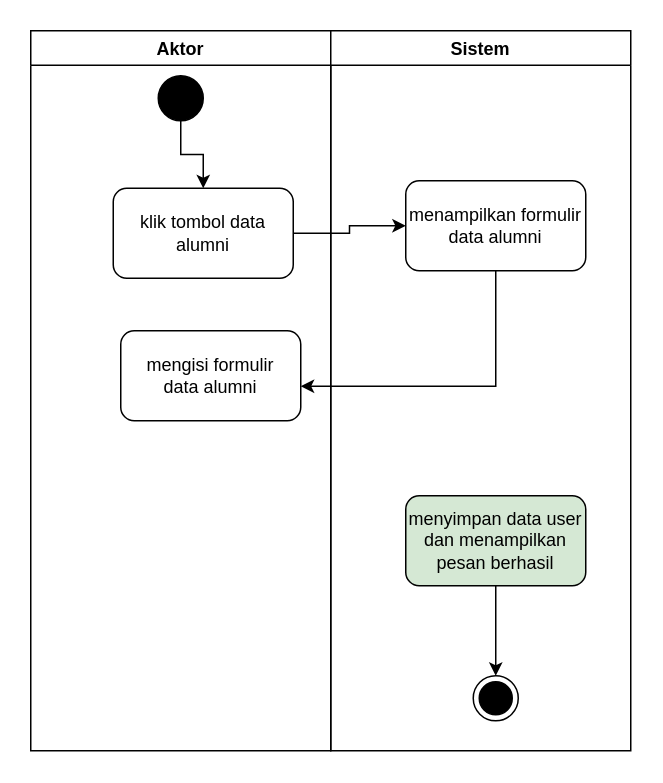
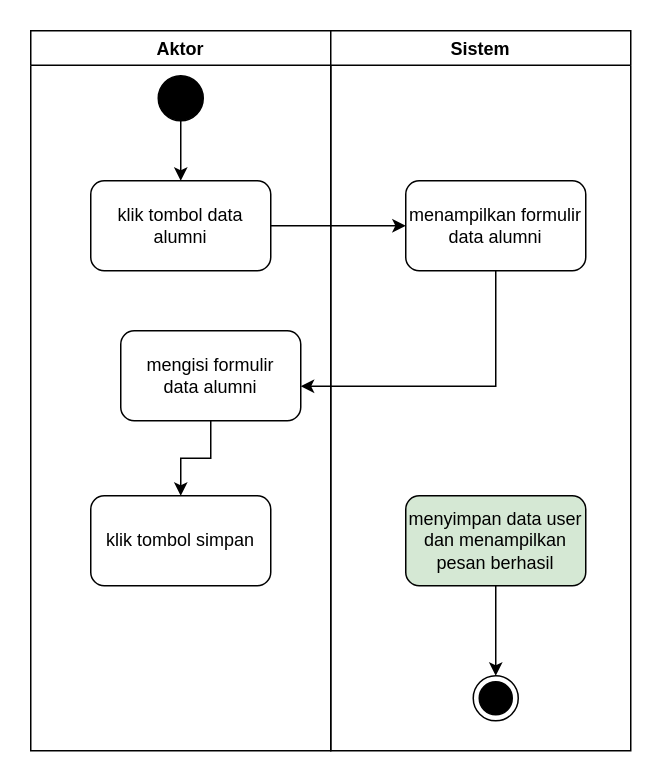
node "klik tombol data alumni": moved (203, 233) -> (181, 226)
edge "mengisi formulir data alumni" -> "klik tombol simpan": added
node "klik tombol simpan": added
